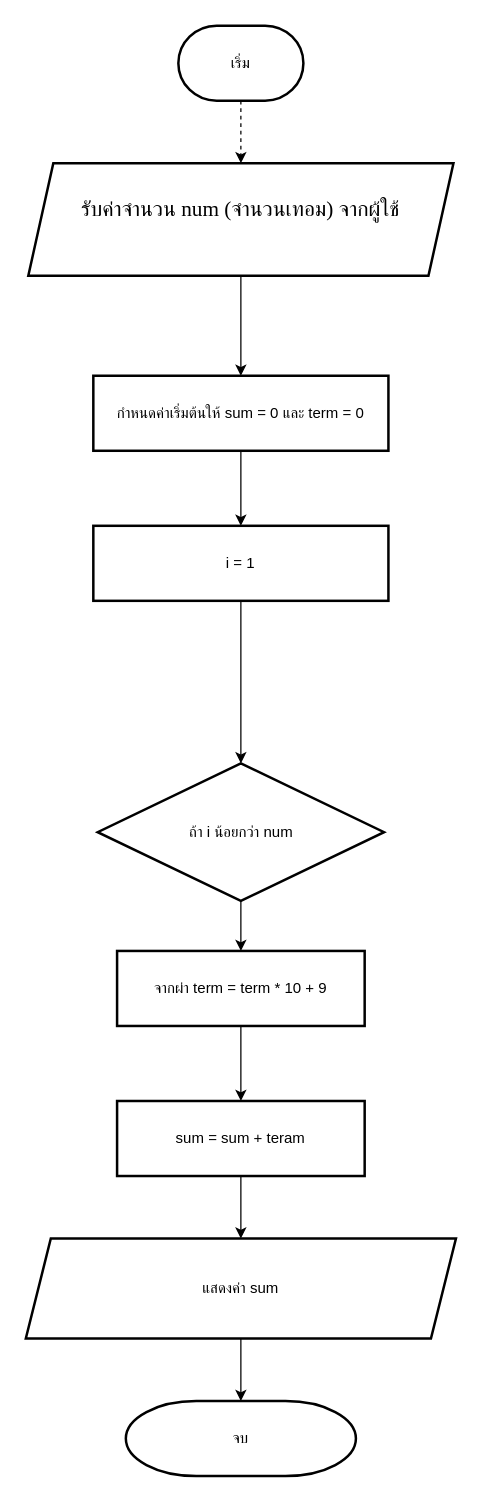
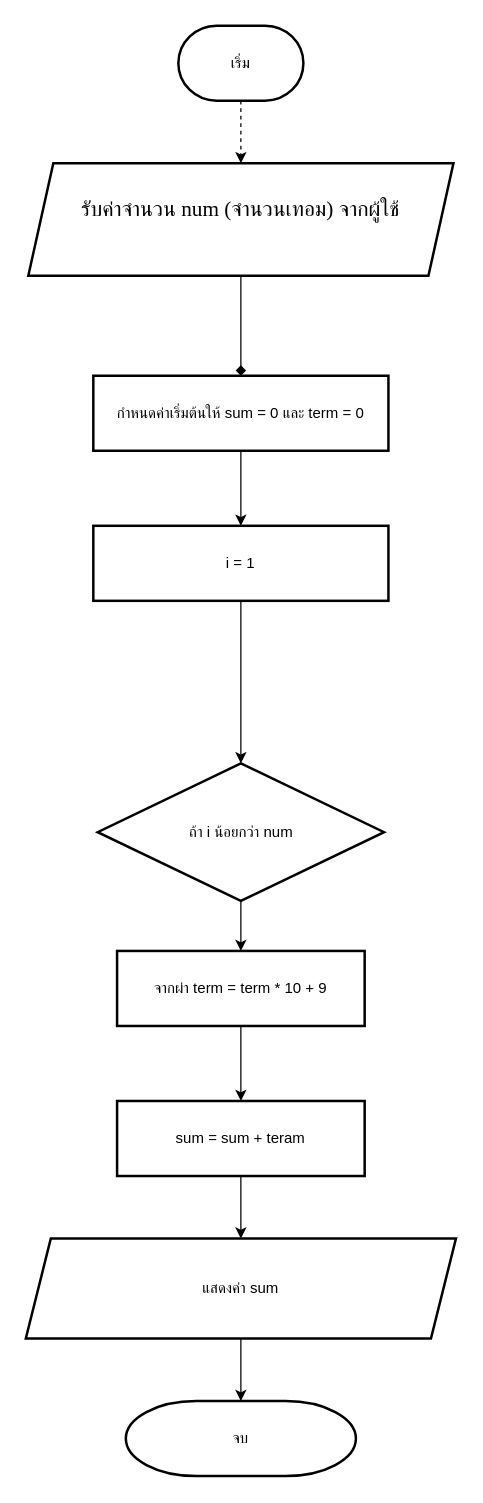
edge "รับค่าจำนวน num (จำนวนเทอม) จากผู้ใช้" -> "กำหนดค่าเริ่มต้นให้ sum = 0 และ term = 0": arrowhead classic -> diamond
